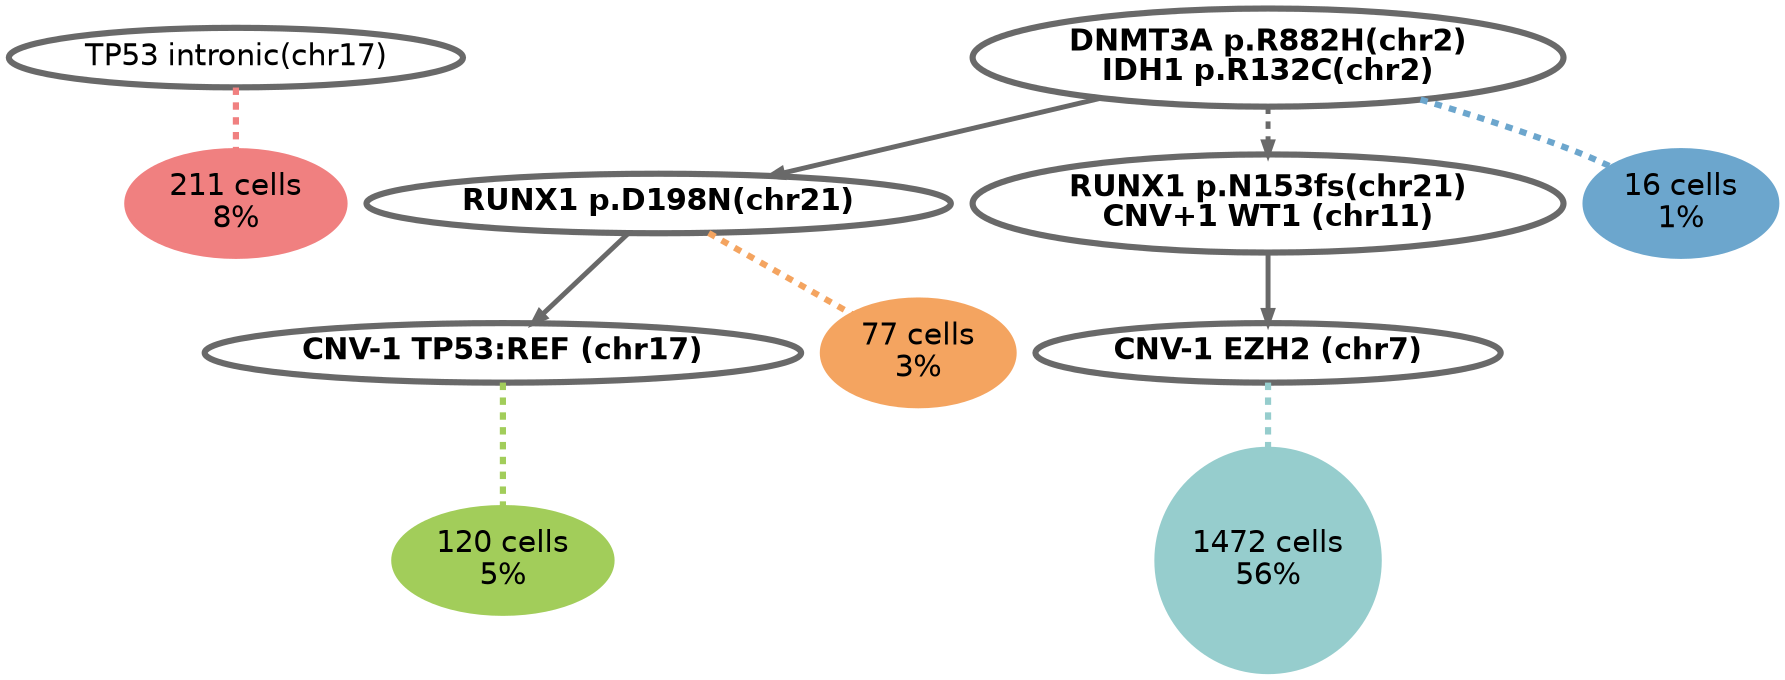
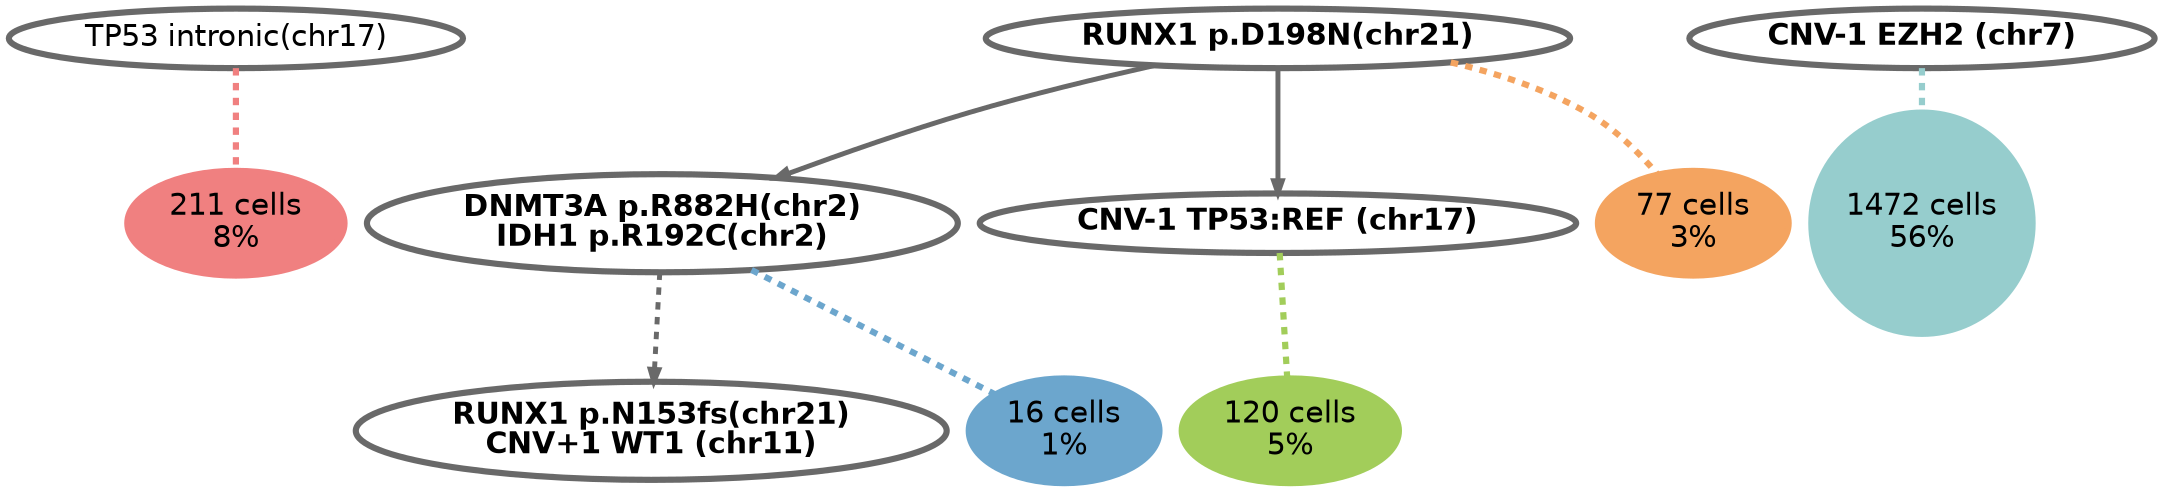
node "DNMT3A p.R882H(chr2)": text "IDH1 p.R132C(chr2)" -> "IDH1 p.R192C(chr2)"
edge "DNMT3A p.R882H(chr2)" -> "RUNX1 p.D198N(chr21)": reversed
edge "RUNX1 p.N153fs(chr21)" -> "CNV-1 EZH2 (chr7)": removed
